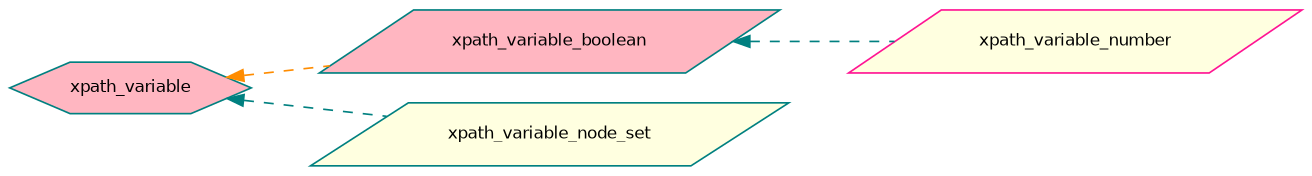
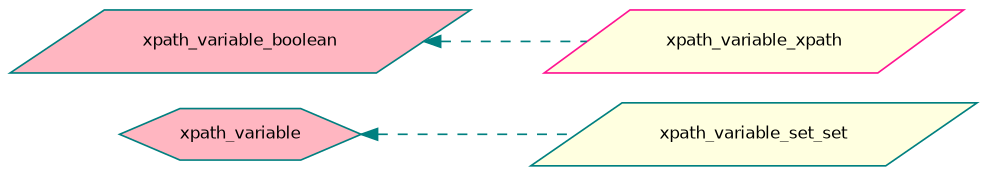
node "xpath_variable_number": label "xpath_variable_number" -> "xpath_variable_xpath"
edge "xpath_variable_boolean" -> "xpath_variable": removed
node "xpath_variable_node_set": label "xpath_variable_node_set" -> "xpath_variable_set_set"
